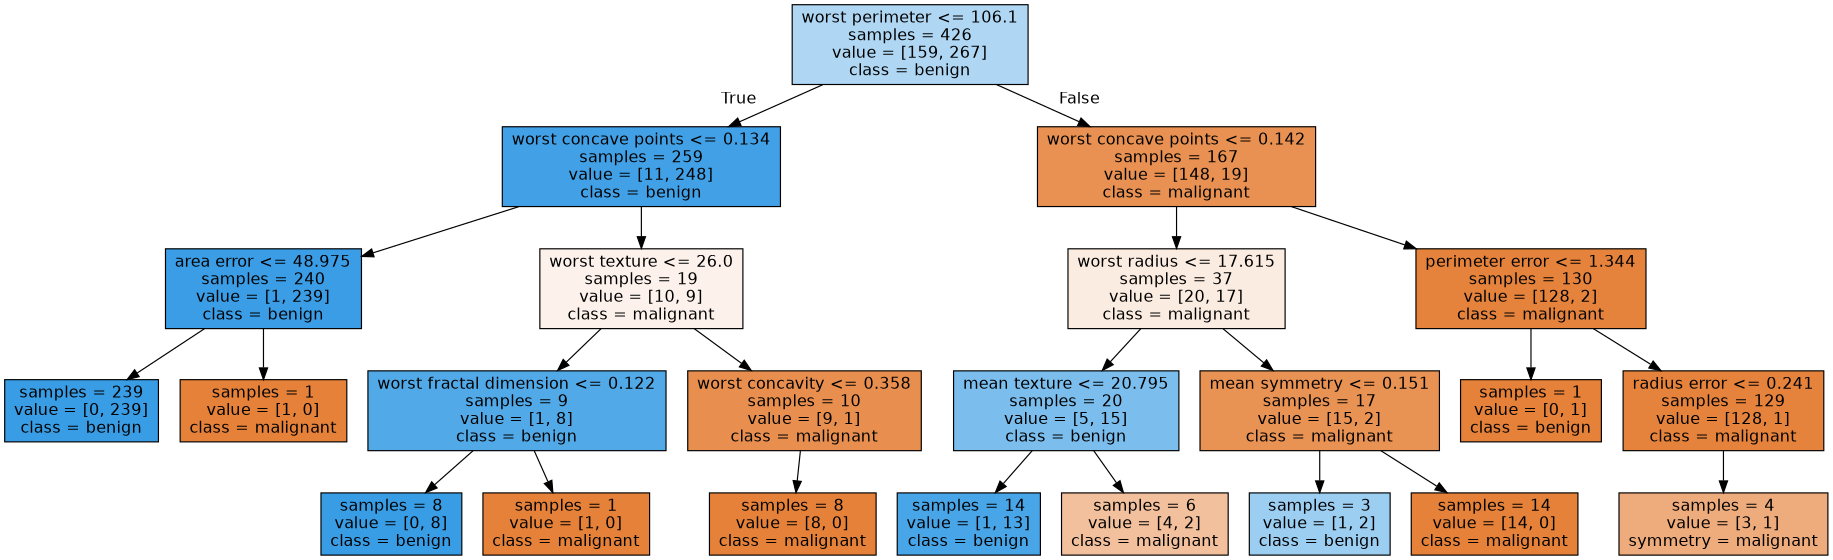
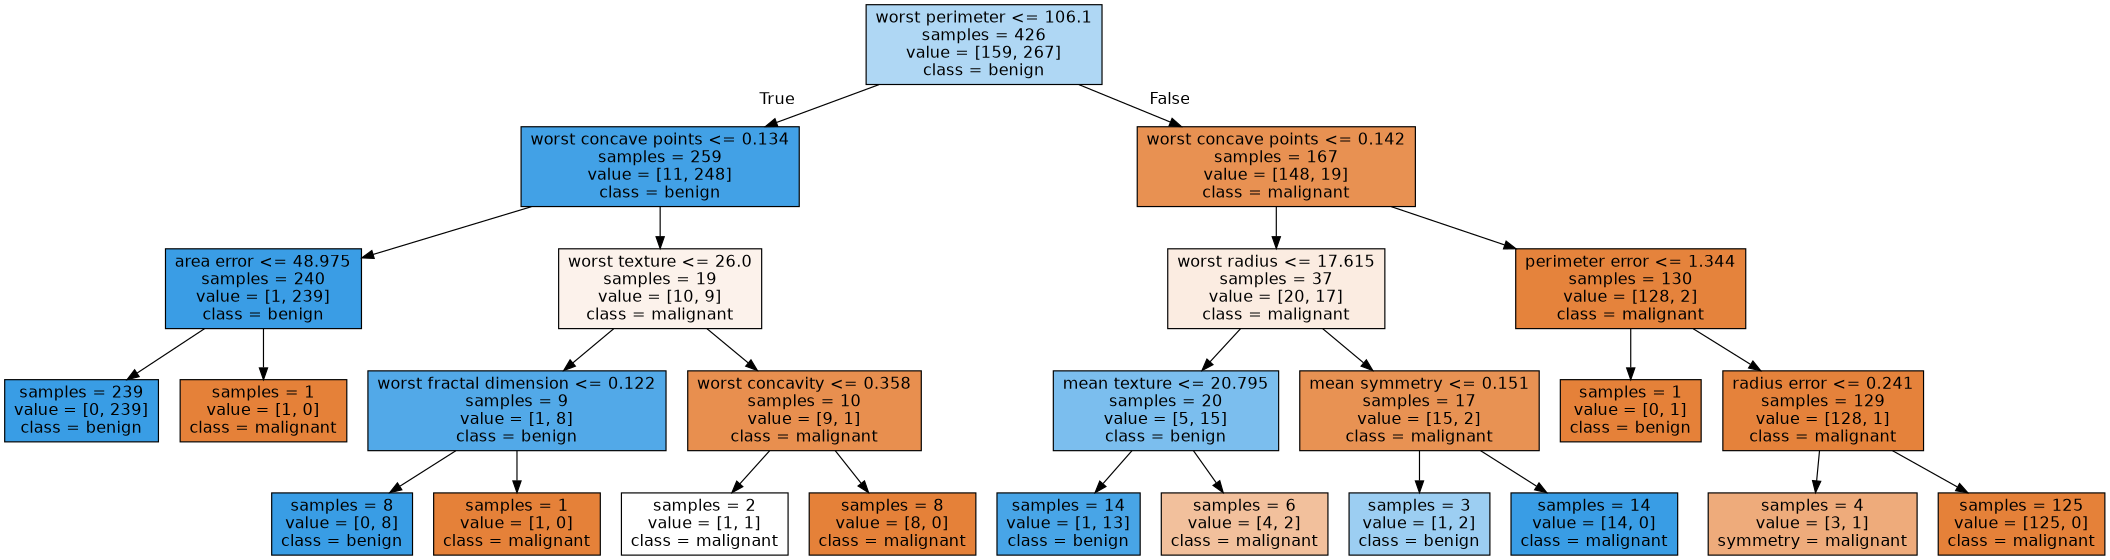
node "samples = 2 value = [1, 1] class = malignant": added
node "samples = 14 value = [14, 0] class = malignant": fillcolor #e58139 -> #399de5
node "samples = 125 value = [125, 0] class = malignant": added
